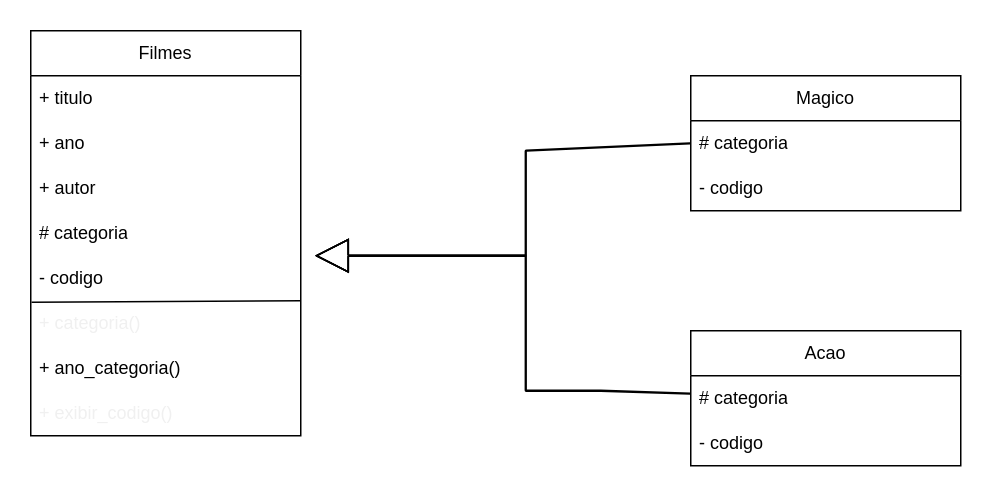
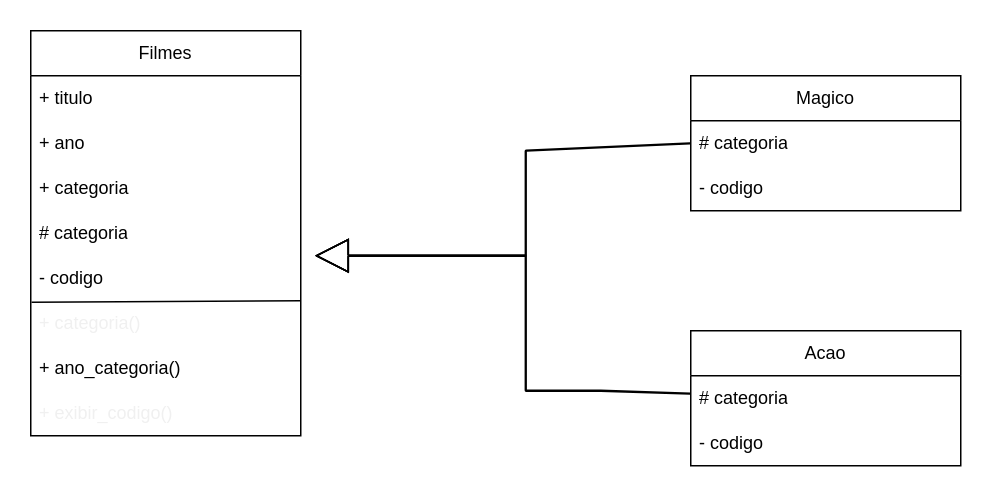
node "+ autor": label "+ autor" -> "+ categoria"
